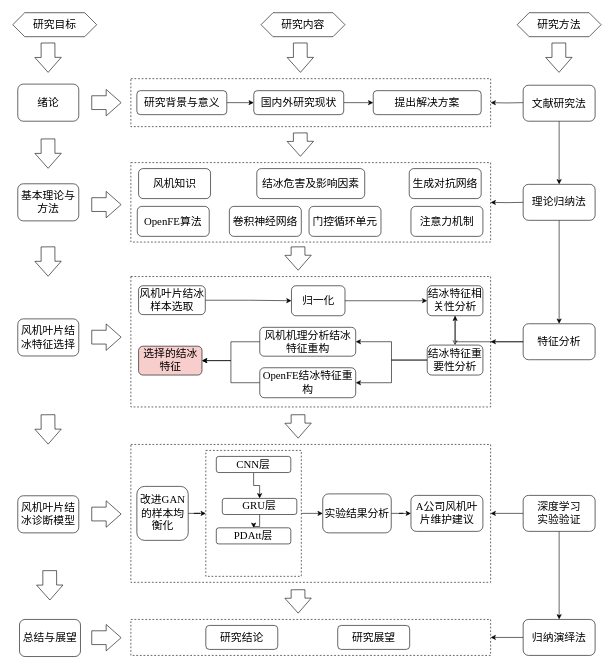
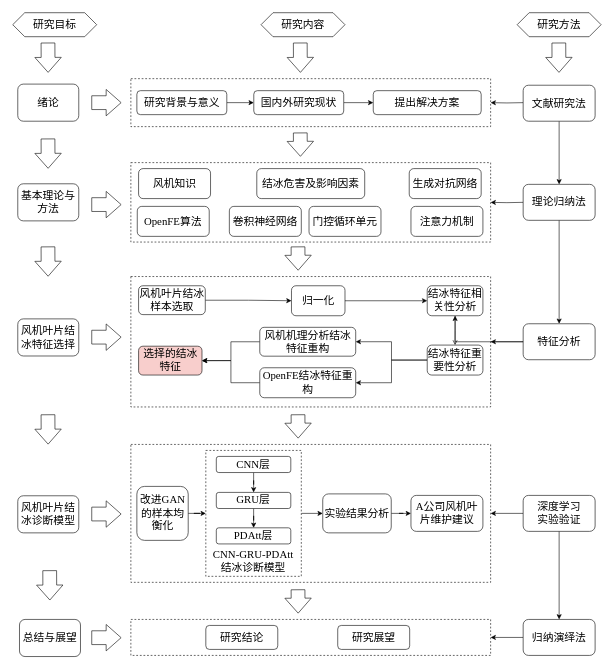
node "GRU层": moved (260, 506) -> (254, 500)
node "CNN-GRU-PDAtt结冰诊断模型": added
